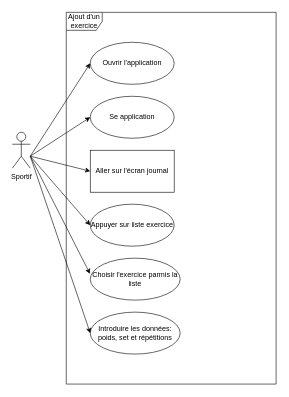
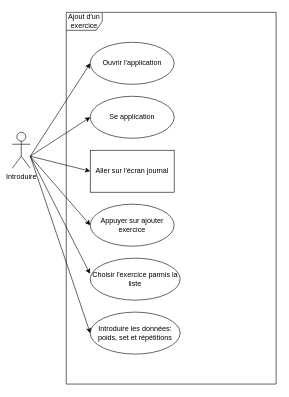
node "Sportif": label "Sportif" -> "Introduire"
node "Appuyer sur liste exercice": label "Appuyer sur liste exercice" -> "Appuyer sur ajouter exercice"
